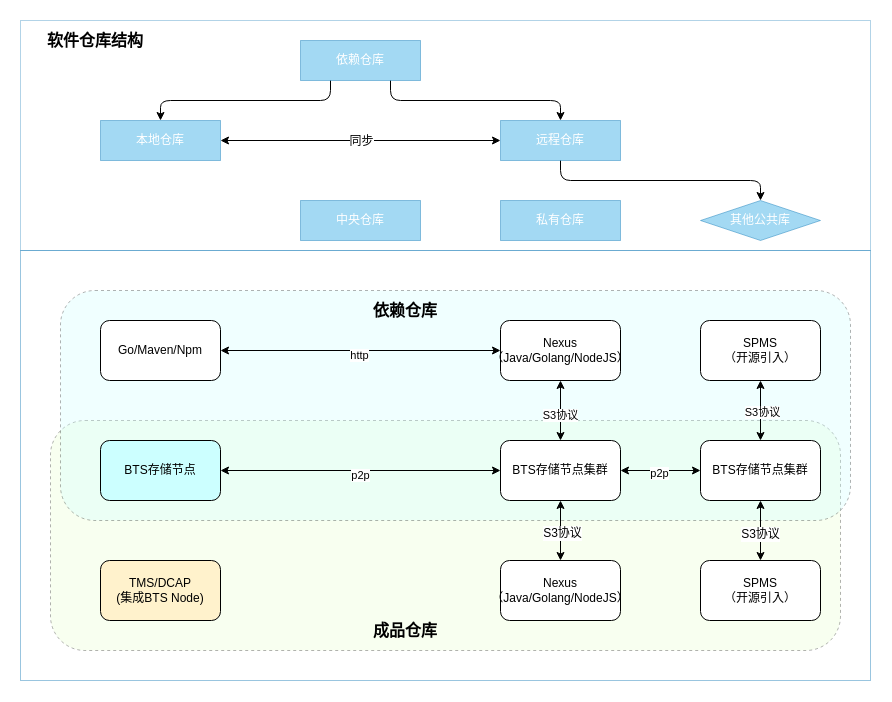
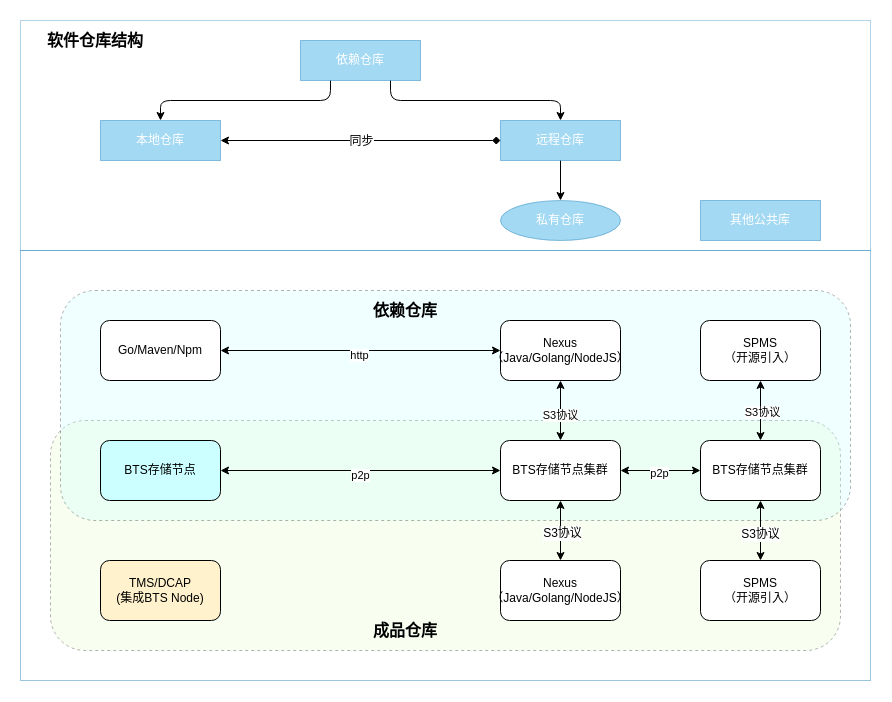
edge "本地仓库" -- "远程仓库": arrowhead classic -> diamond
edge "远程仓库" -> "其他公共库": now "远程仓库" -> "私有仓库"
node "中央仓库": removed
node "私有仓库": shape rectangle -> ellipse
node "其他公共库": shape diamond -> rectangle
